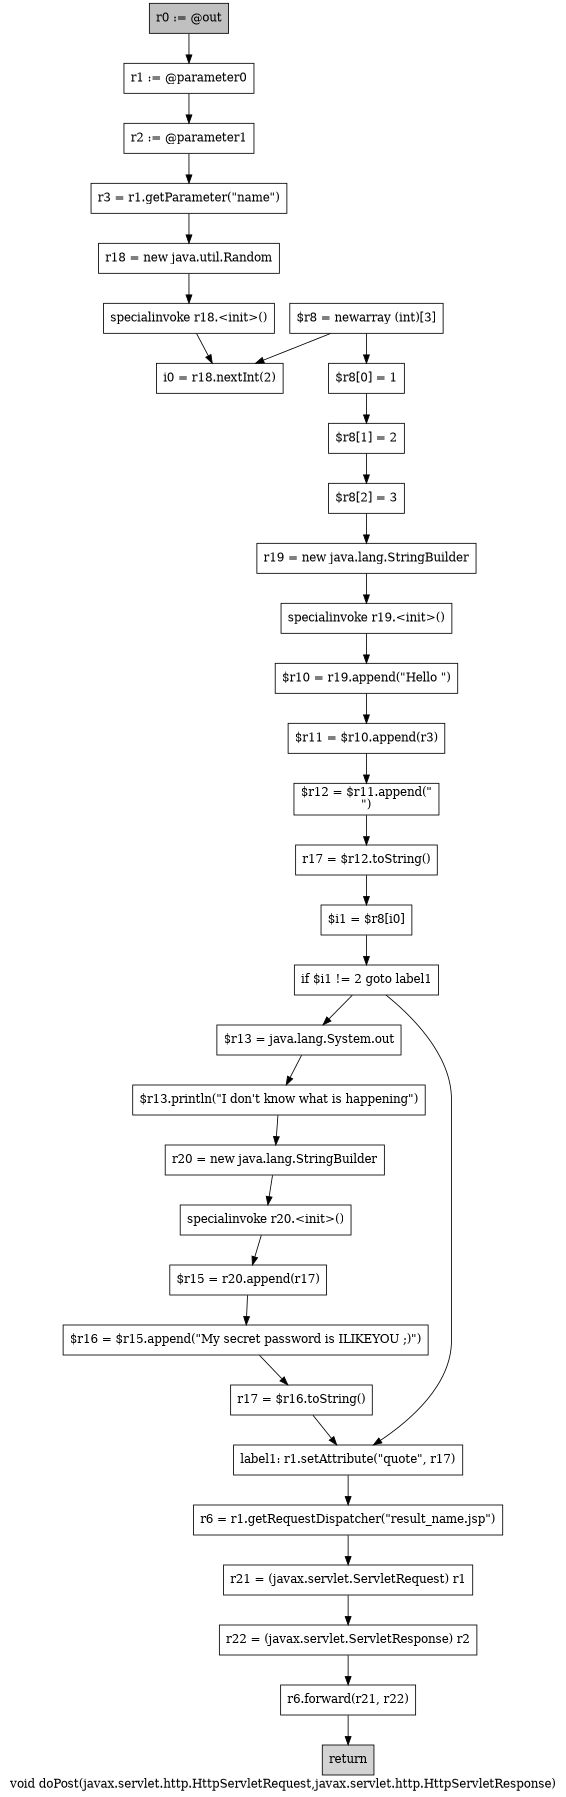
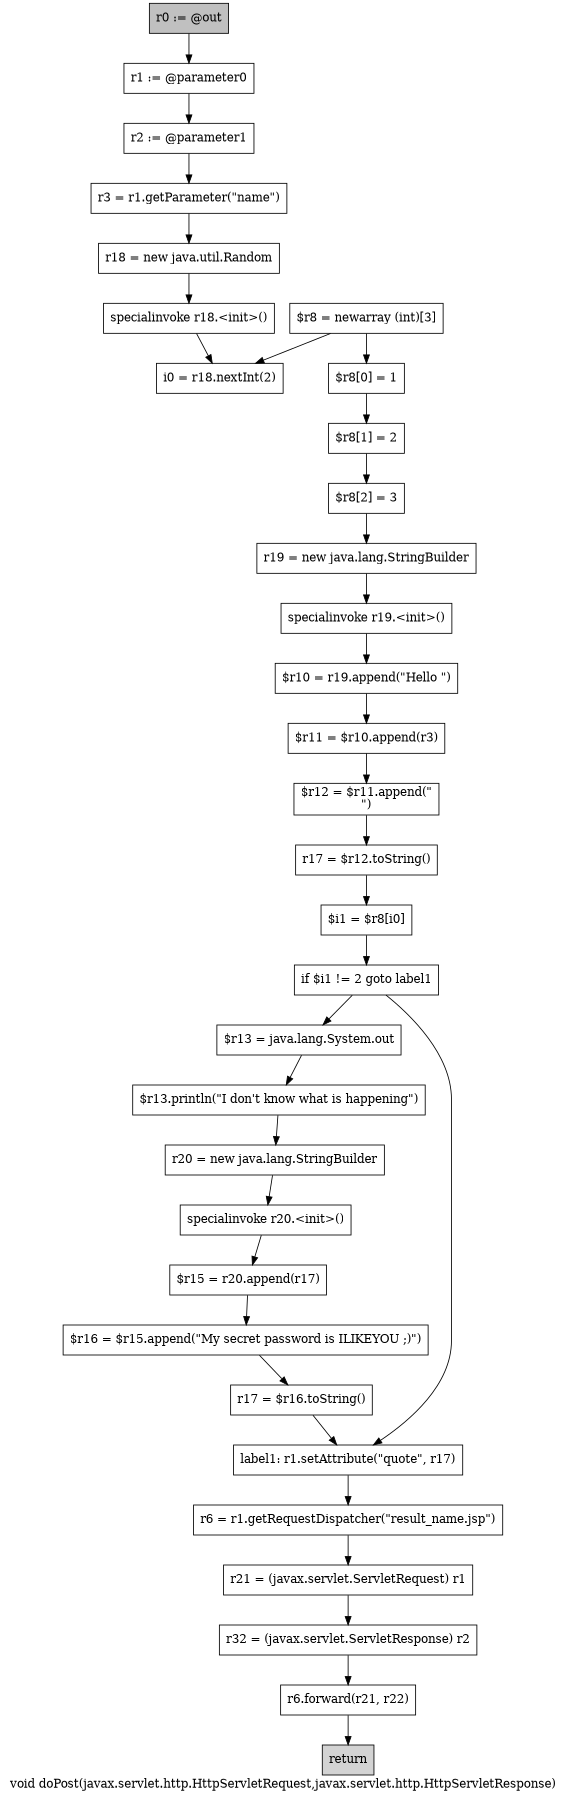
node "r22 = (javax.servlet.ServletResponse) r2": label "r22 = (javax.servlet.ServletResponse) r2" -> "r32 = (javax.servlet.ServletResponse) r2"
